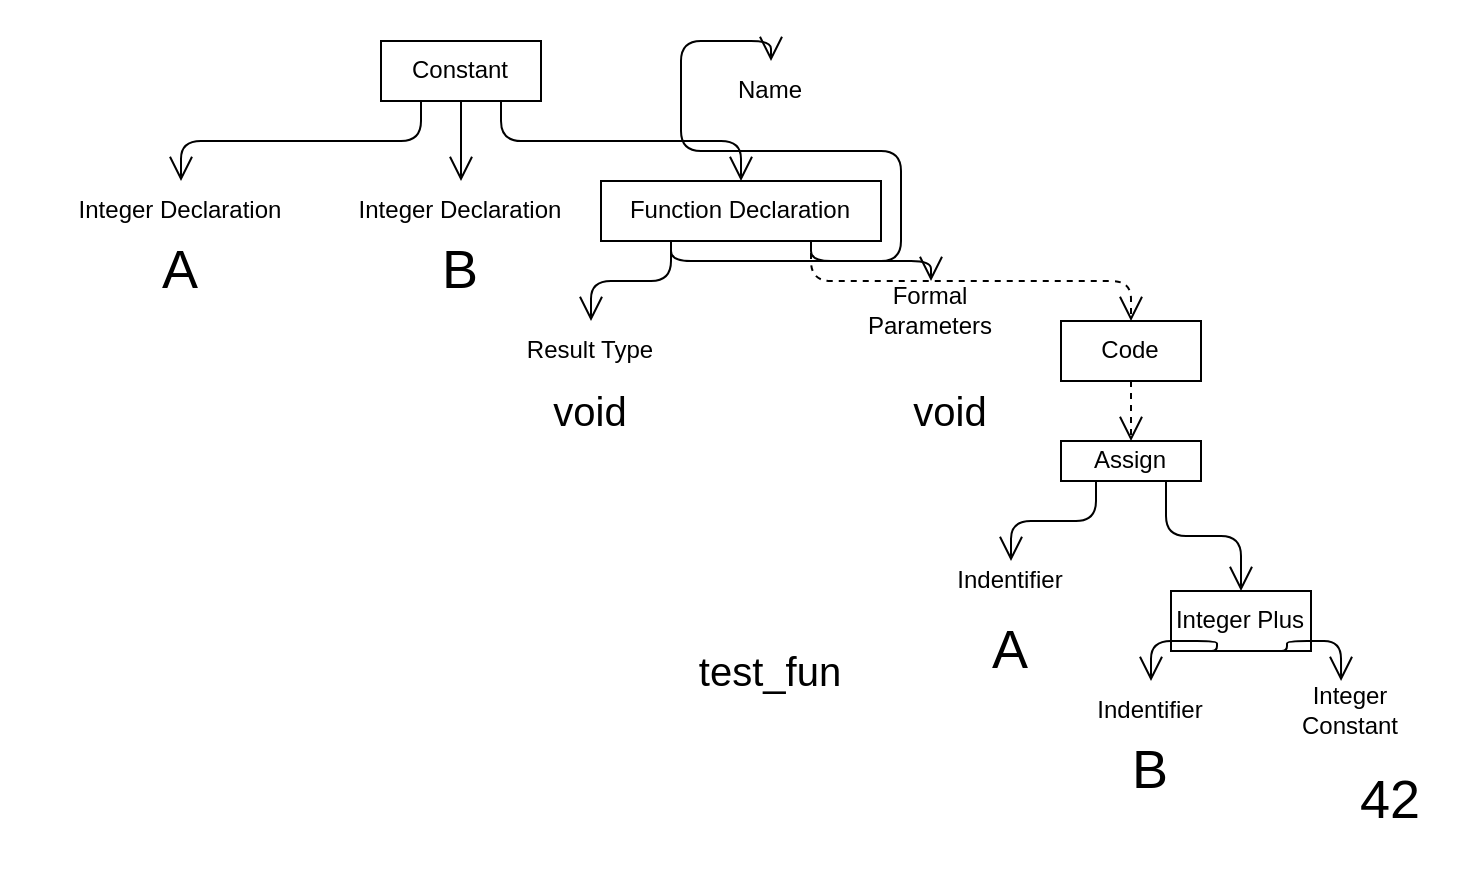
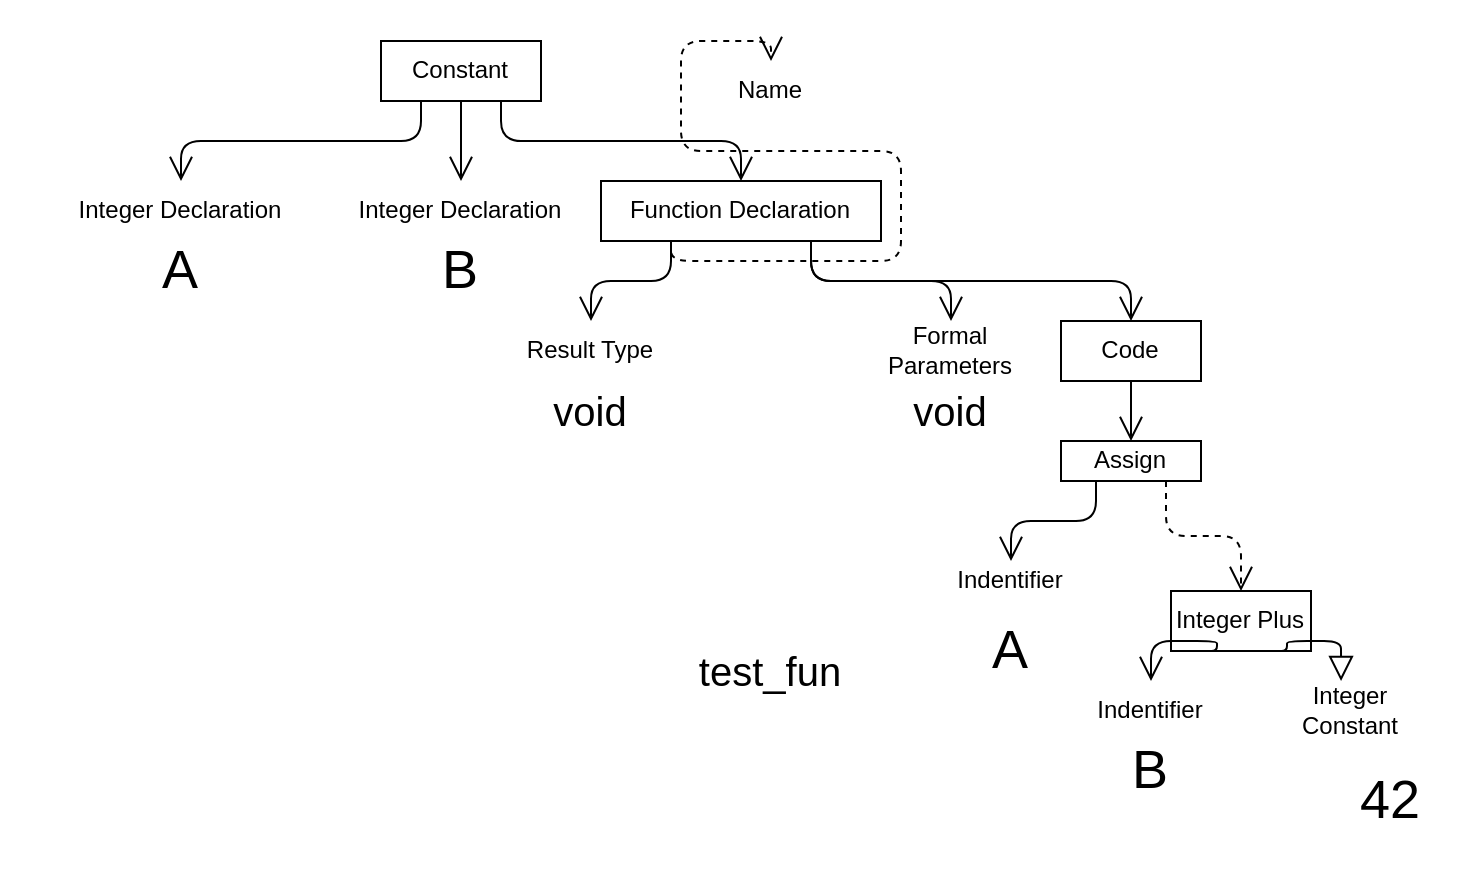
edge "Function Declaration" -> "Name": style solid -> dashed
edge "Function Declaration" -> "Code": style dashed -> solid
node "Formal Parameters": moved (931, 311) -> (951, 351)
edge "Code" -> "Assign": style dashed -> solid
edge "Assign" -> "Integer Plus": style solid -> dashed
edge "Integer Plus" -> "Integer Constant": arrowhead open -> block
